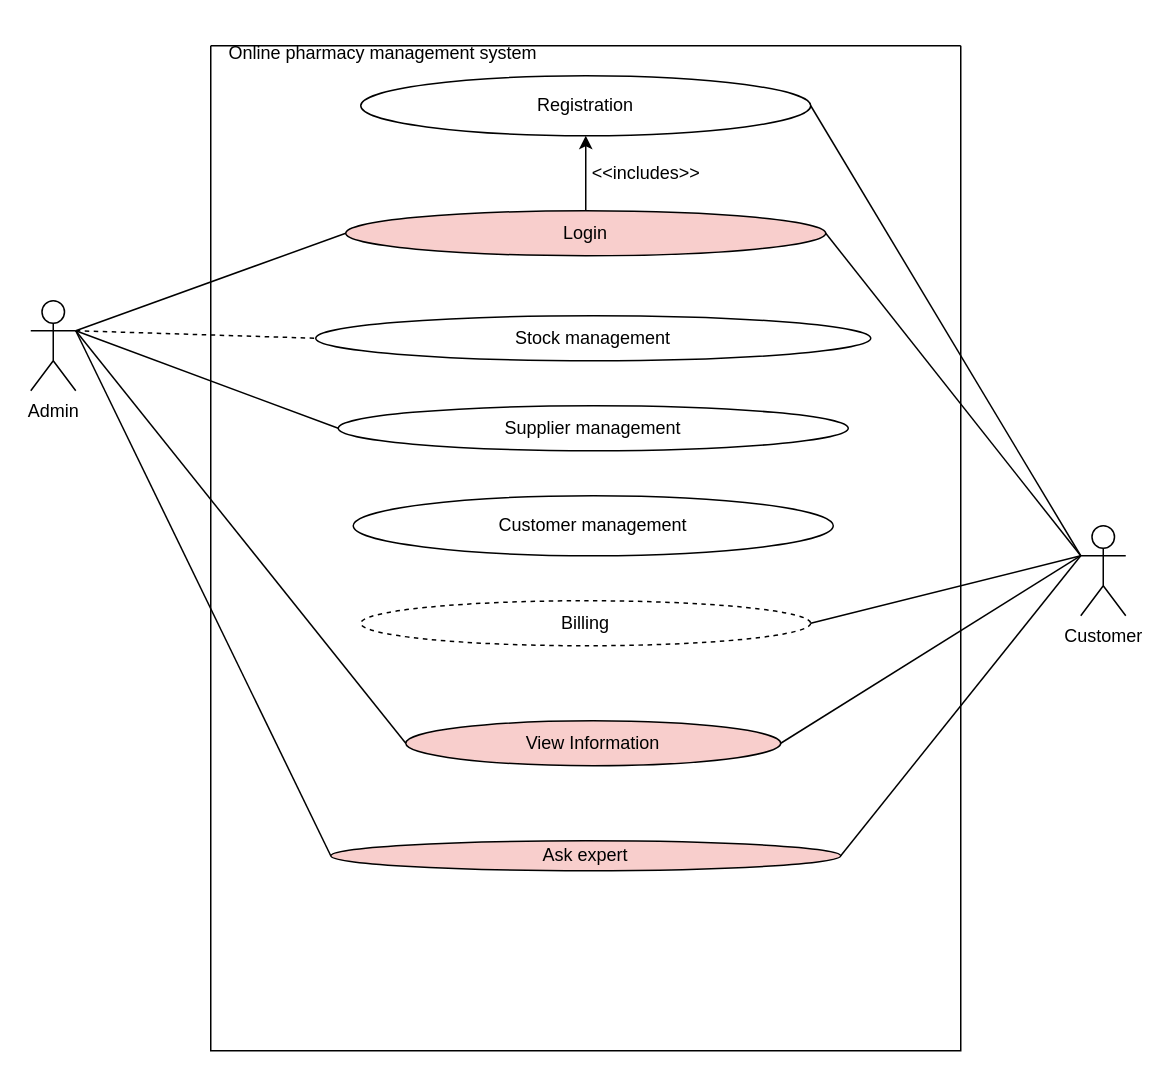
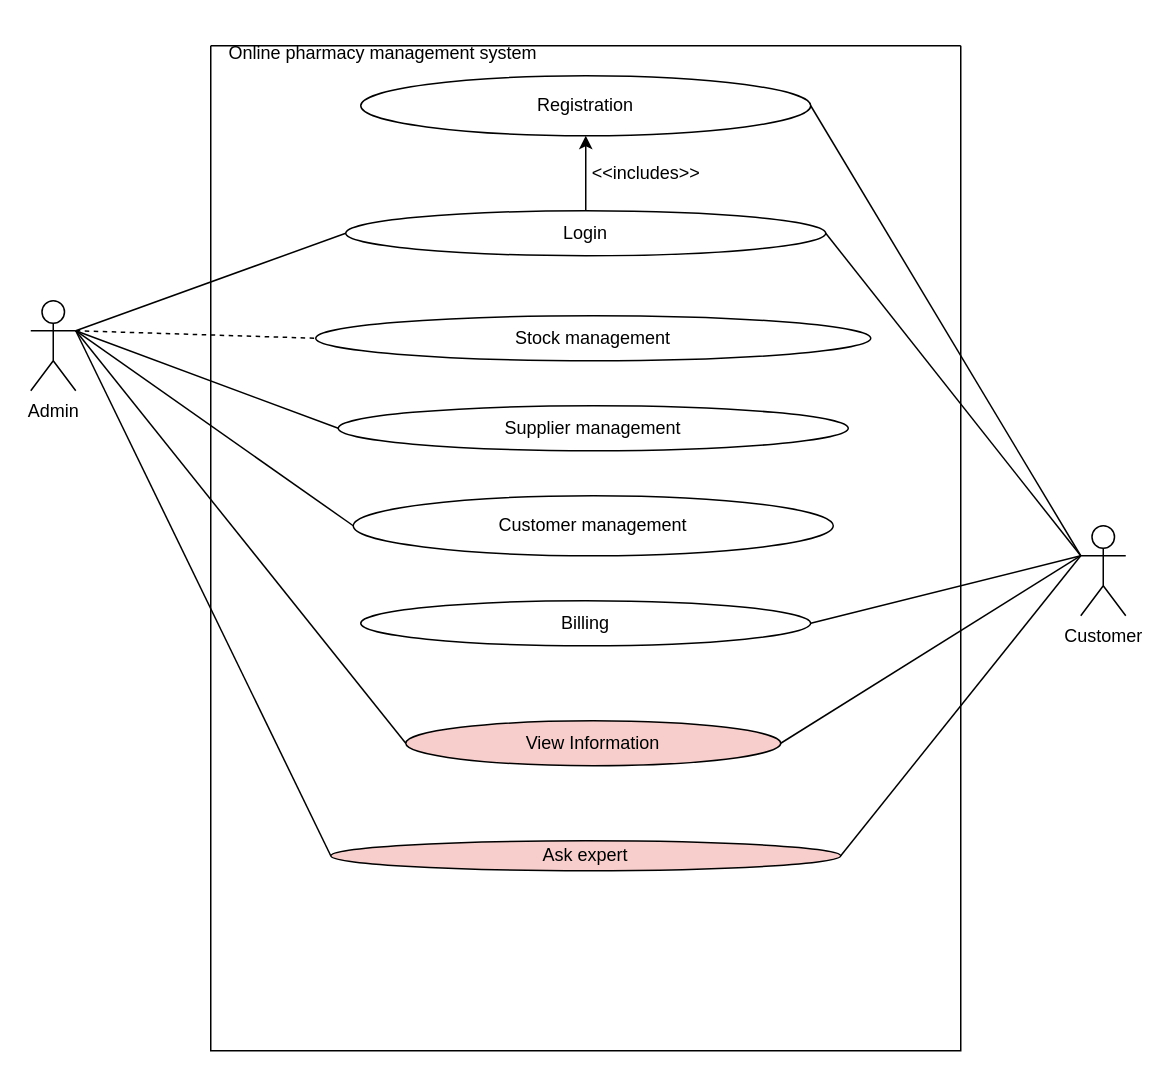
node "Login": fillcolor #f8cecc -> #ffffff
edge "Admin" -- "Customer management": added
node "Billing": style dashed -> solid
